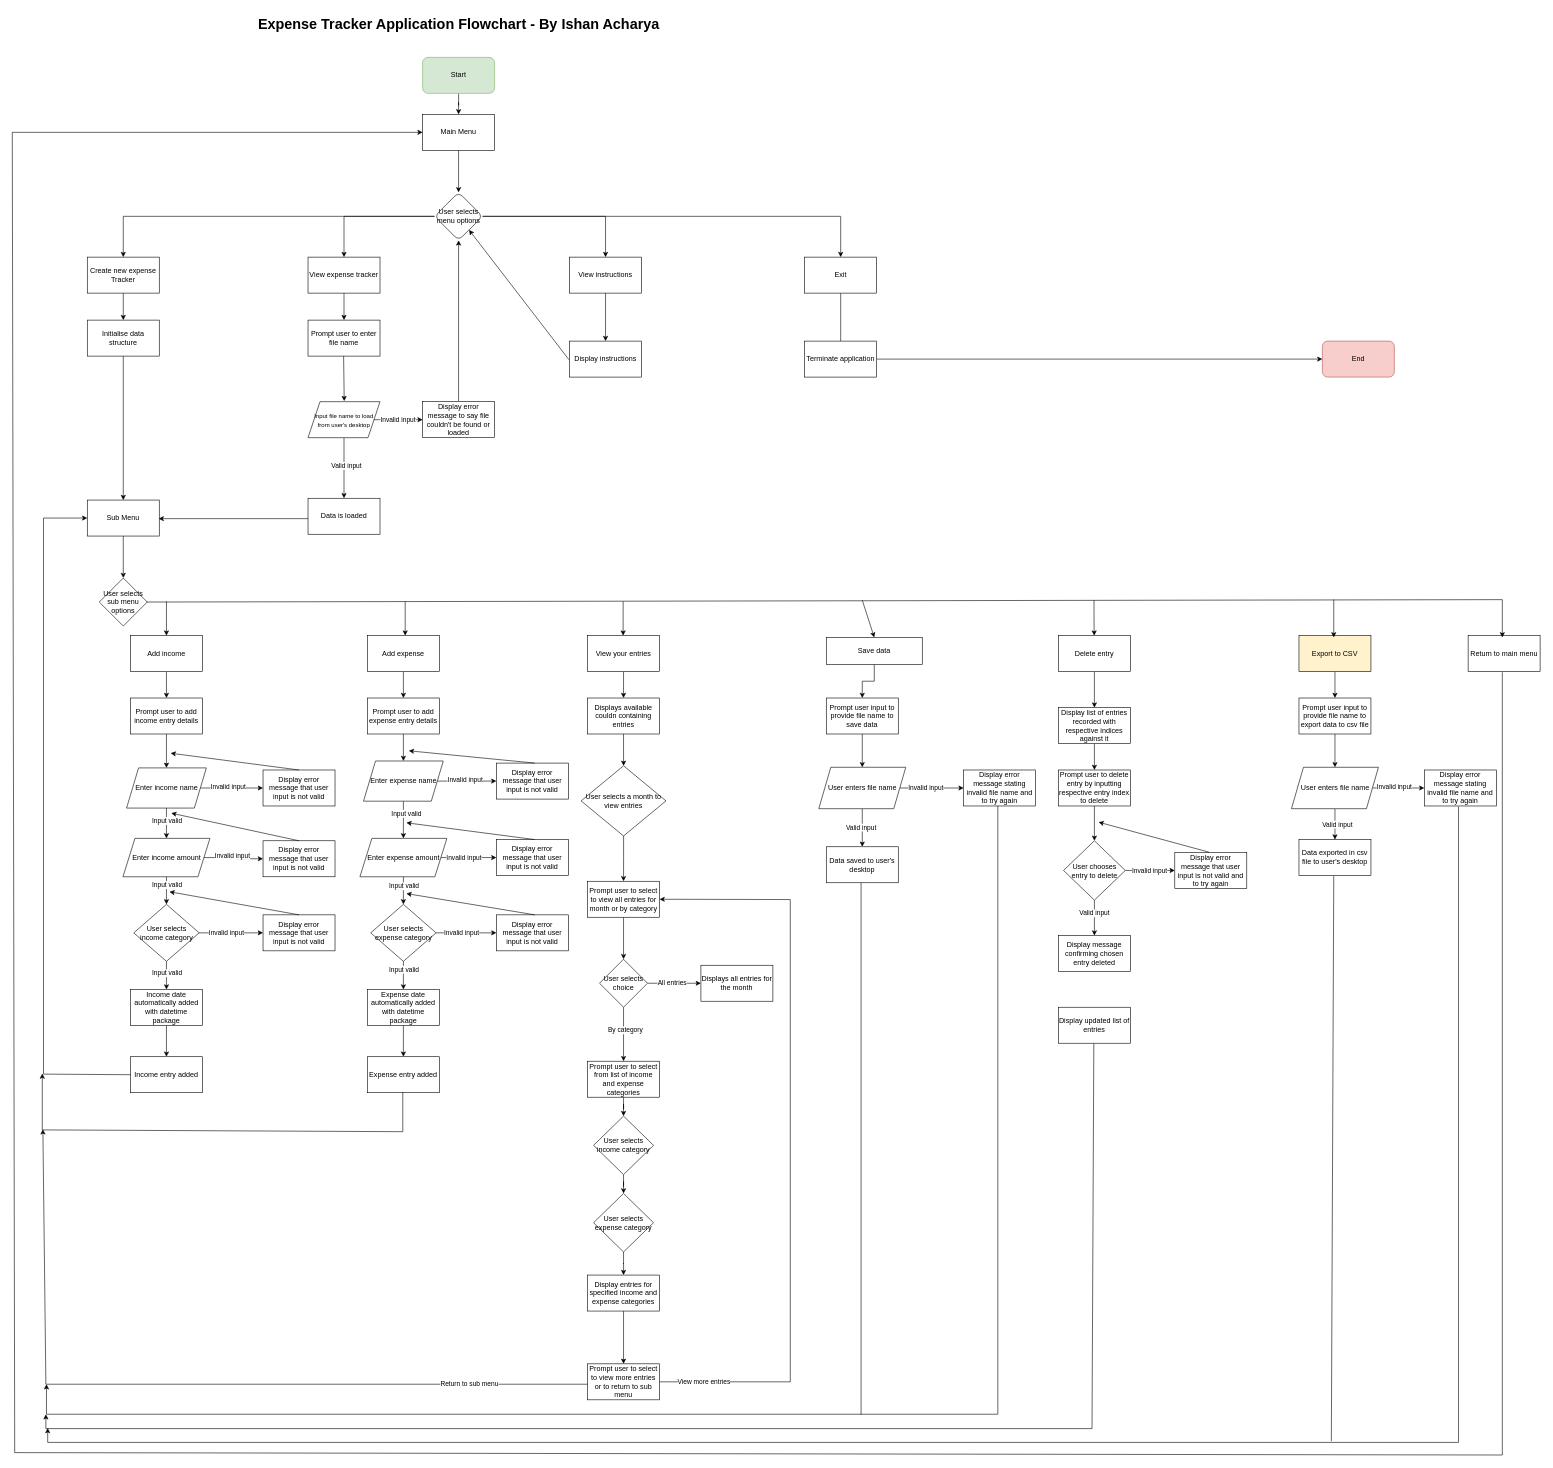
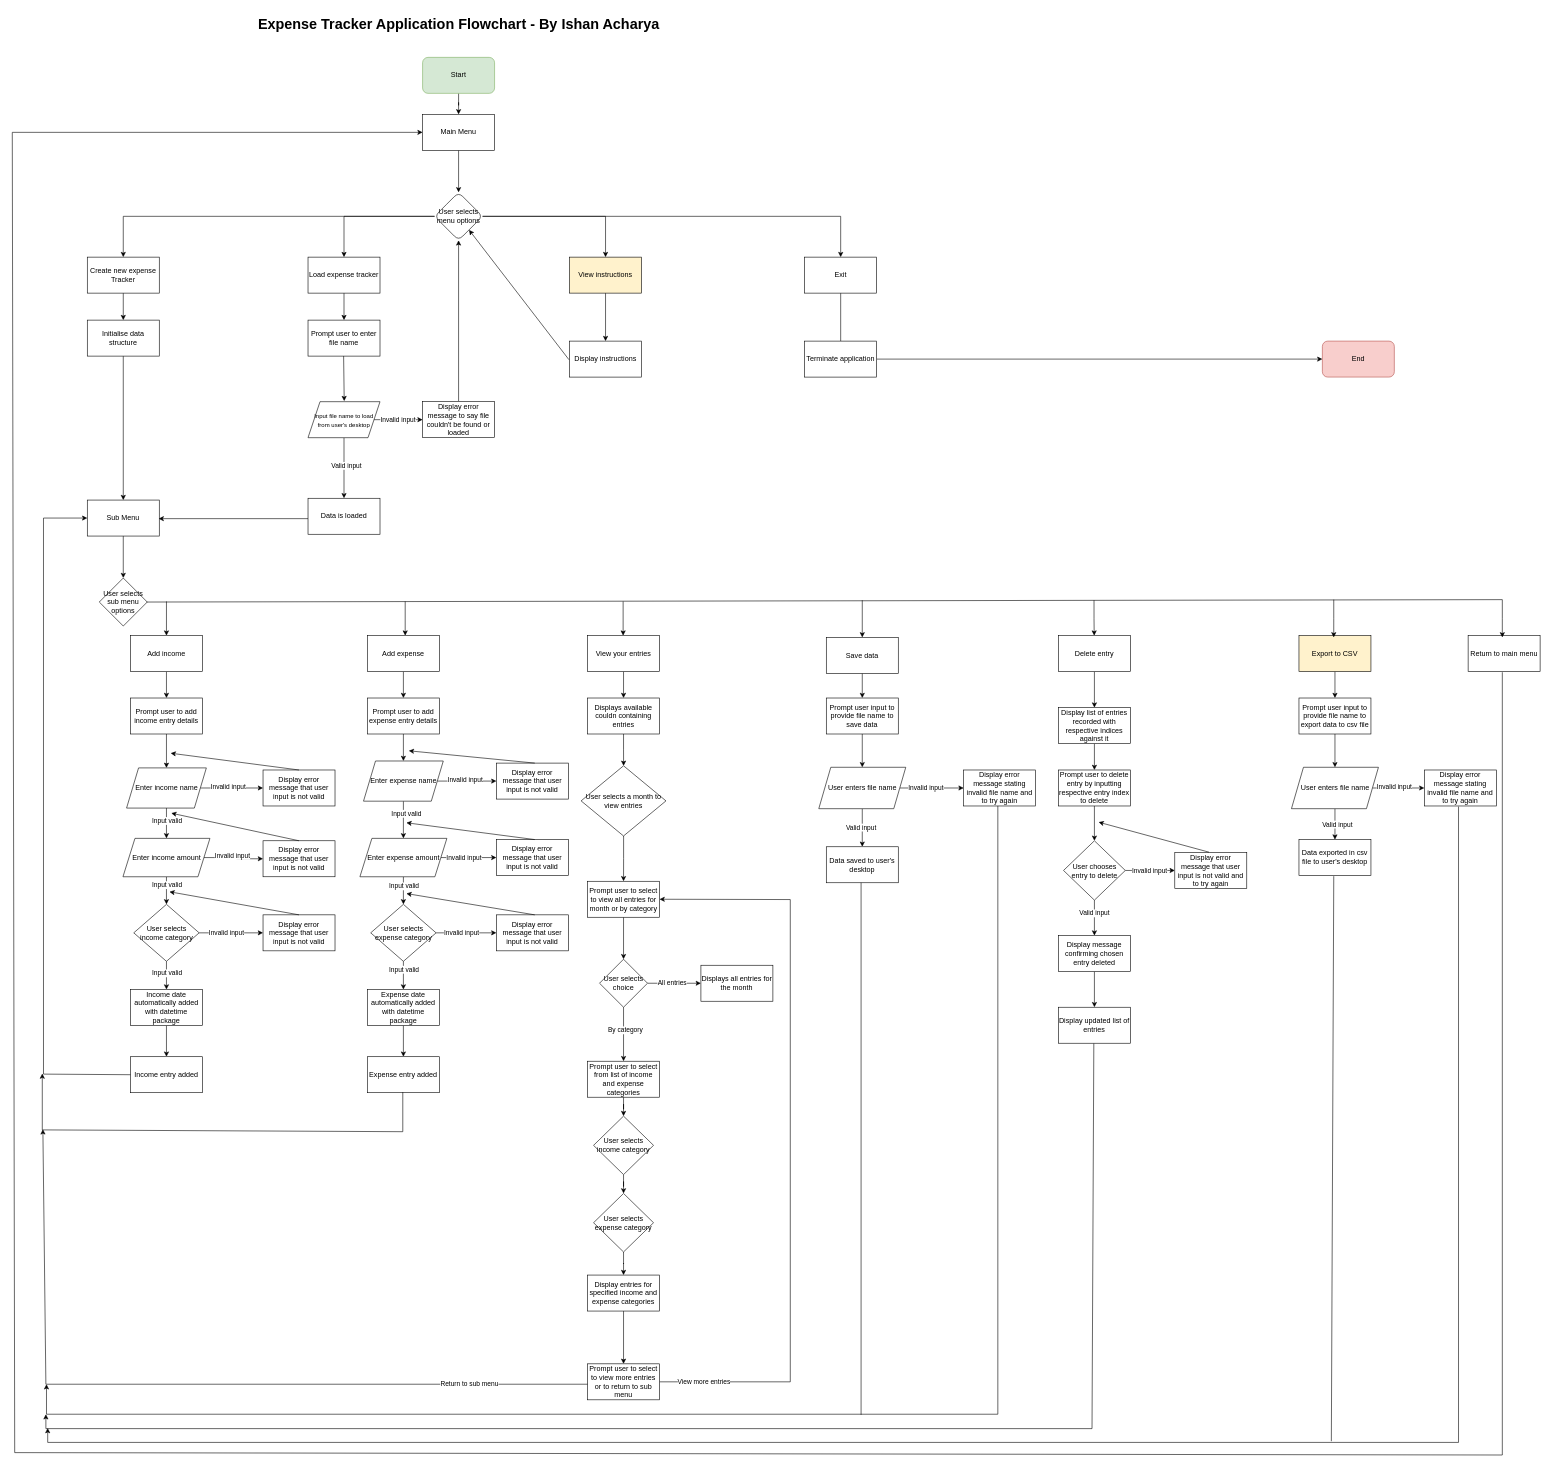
node "View expense tracker": label "View expense tracker" -> "Load expense tracker"
node "View instructions": fillcolor #ffffff -> #fff2cc
node "Save data": size 96x27 -> 72x36
edge "Display message confirming chosen entry deleted" -> "Display updated list of entries": added
